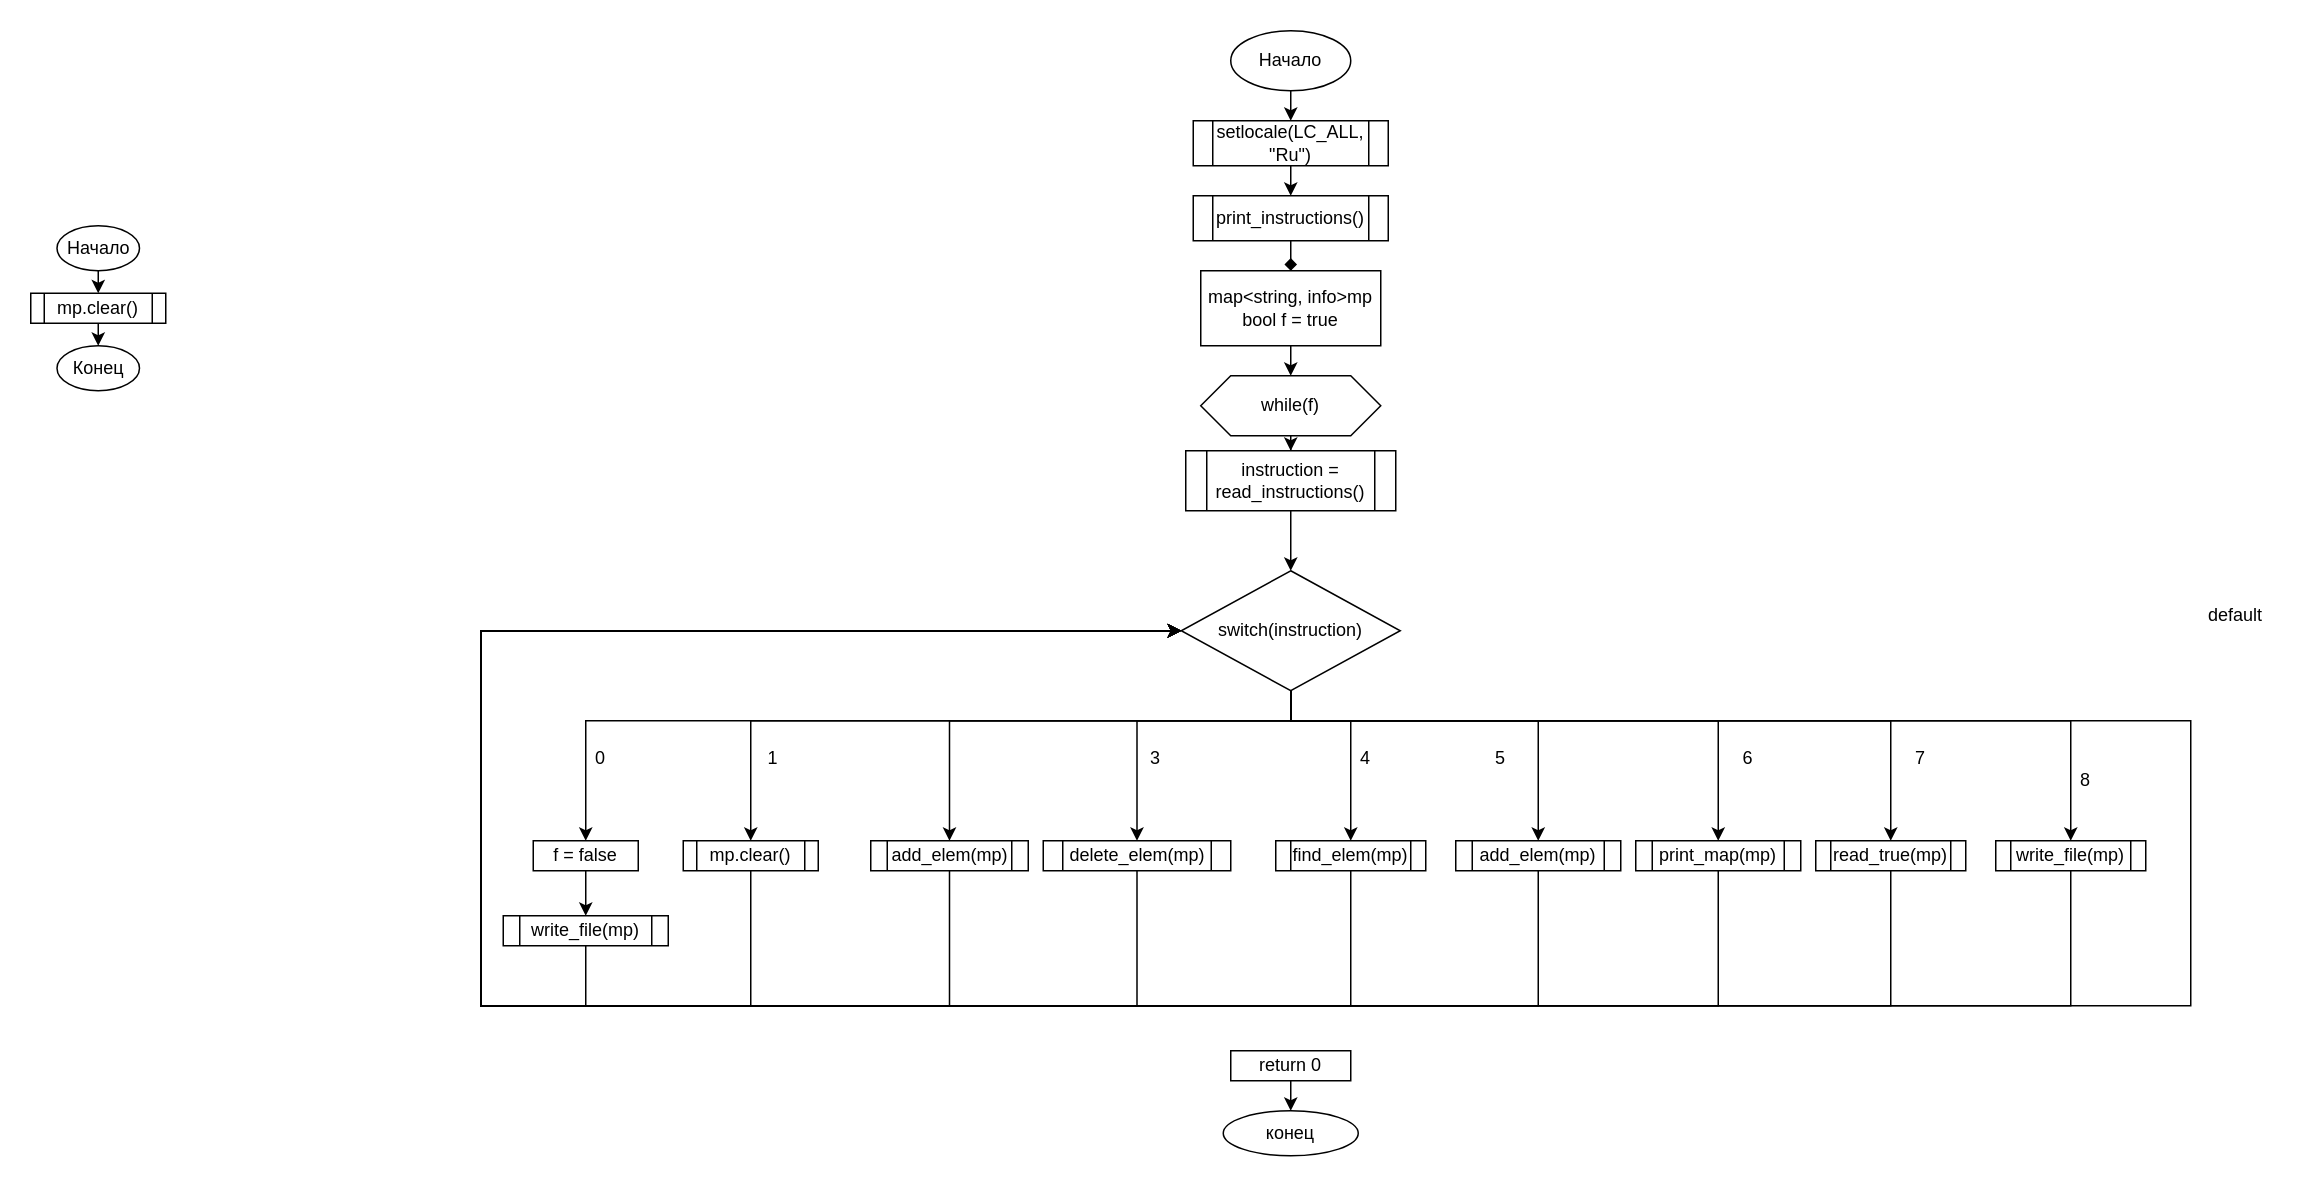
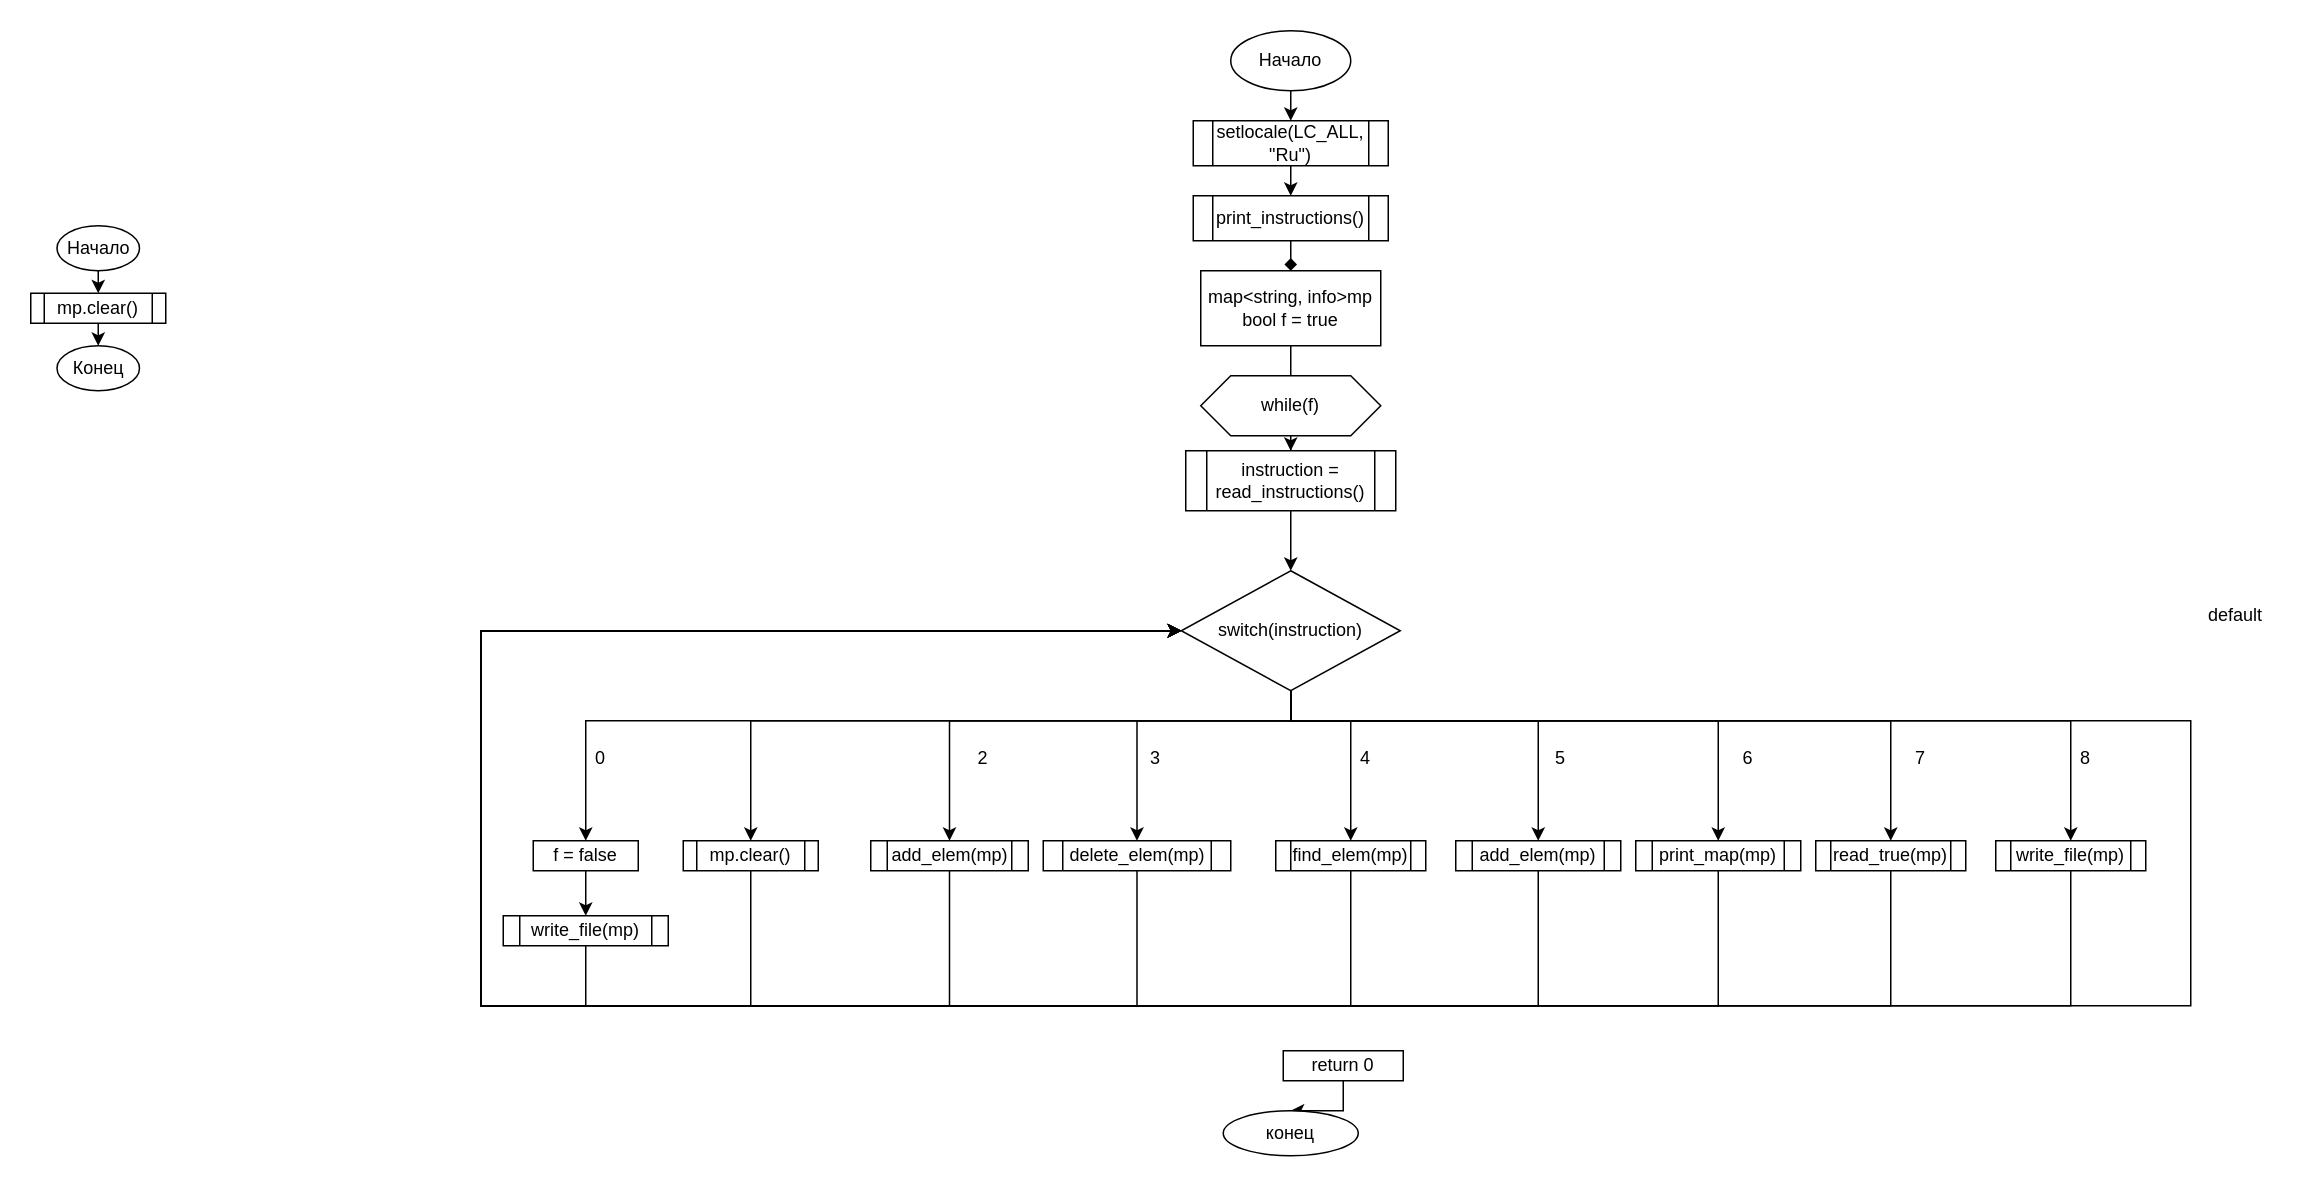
edge "map<string, info>mp bool f = true" -> "while(f)": arrowhead classic -> none
node "1": removed
node "2": added
node "5": moved (1501, 758) -> (1561, 758)
node "8": moved (2086, 781) -> (2086, 758)
node "return 0": moved (1291, 1066) -> (1343, 1066)
